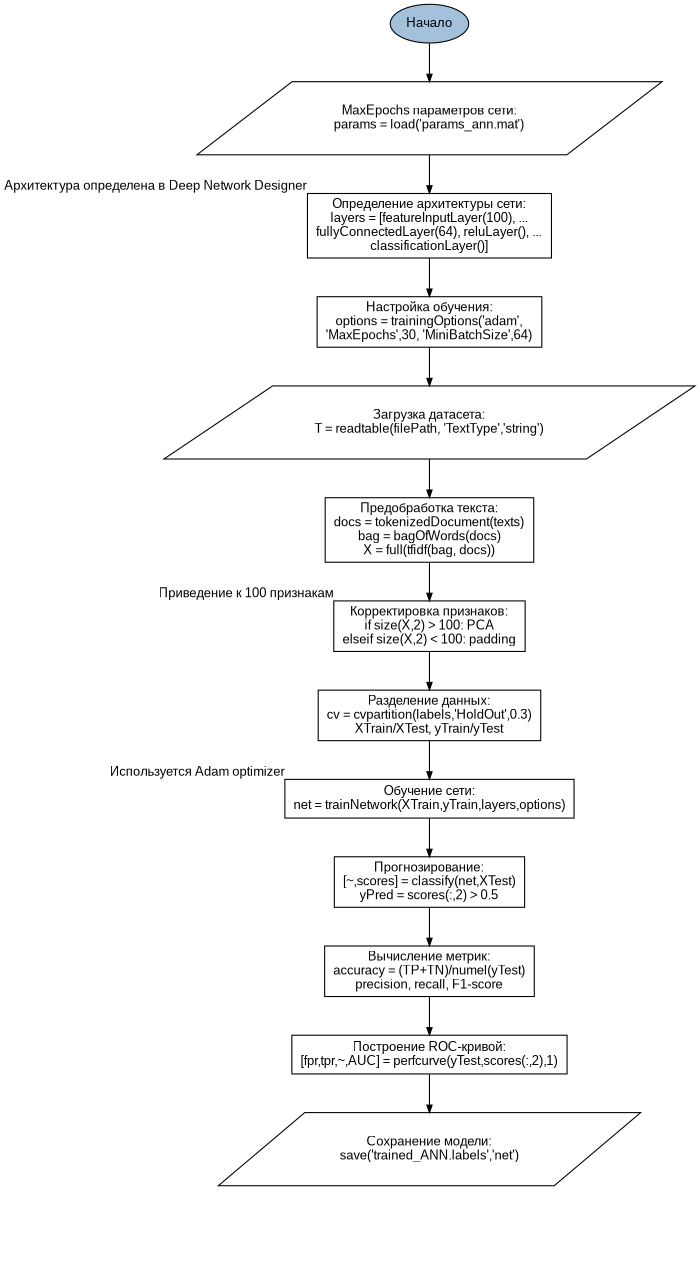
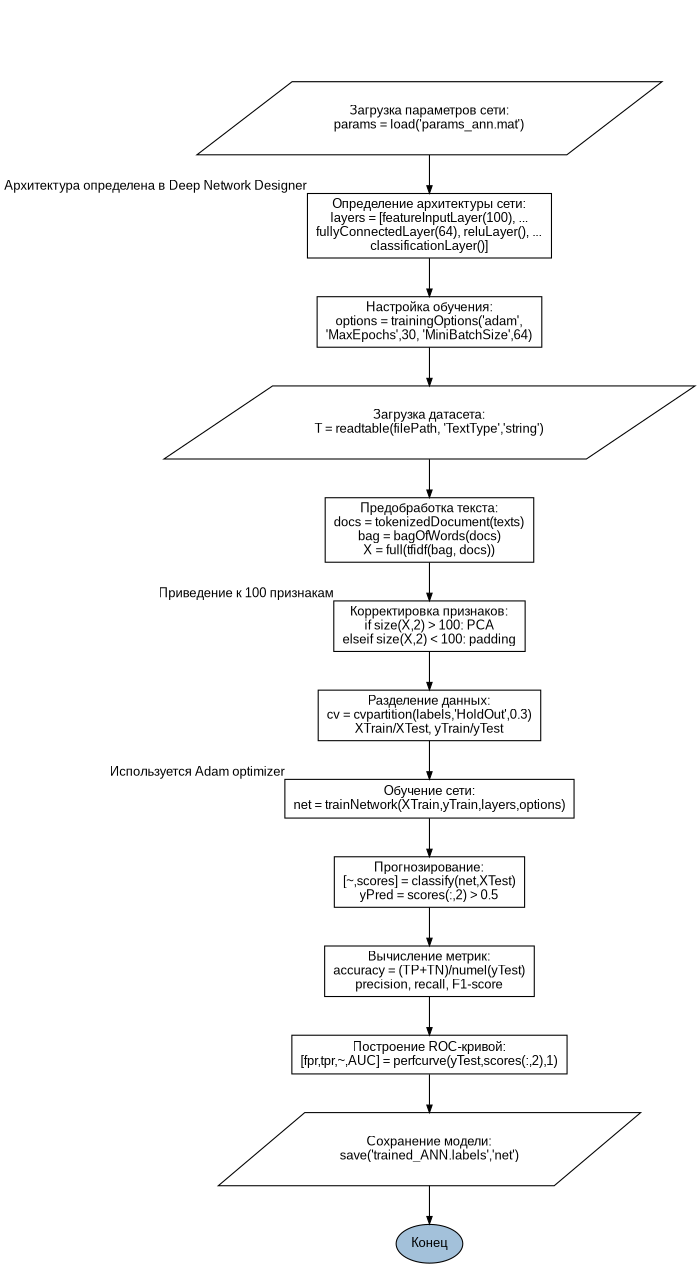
node "Начало": removed
node "MaxEpochs параметров сети: params = load('params_ann.mat')": label "MaxEpochs параметров сети: params = load('params_ann.mat')" -> "Загрузка параметров сети: params = load('params_ann.mat')"
node "Конец": added
